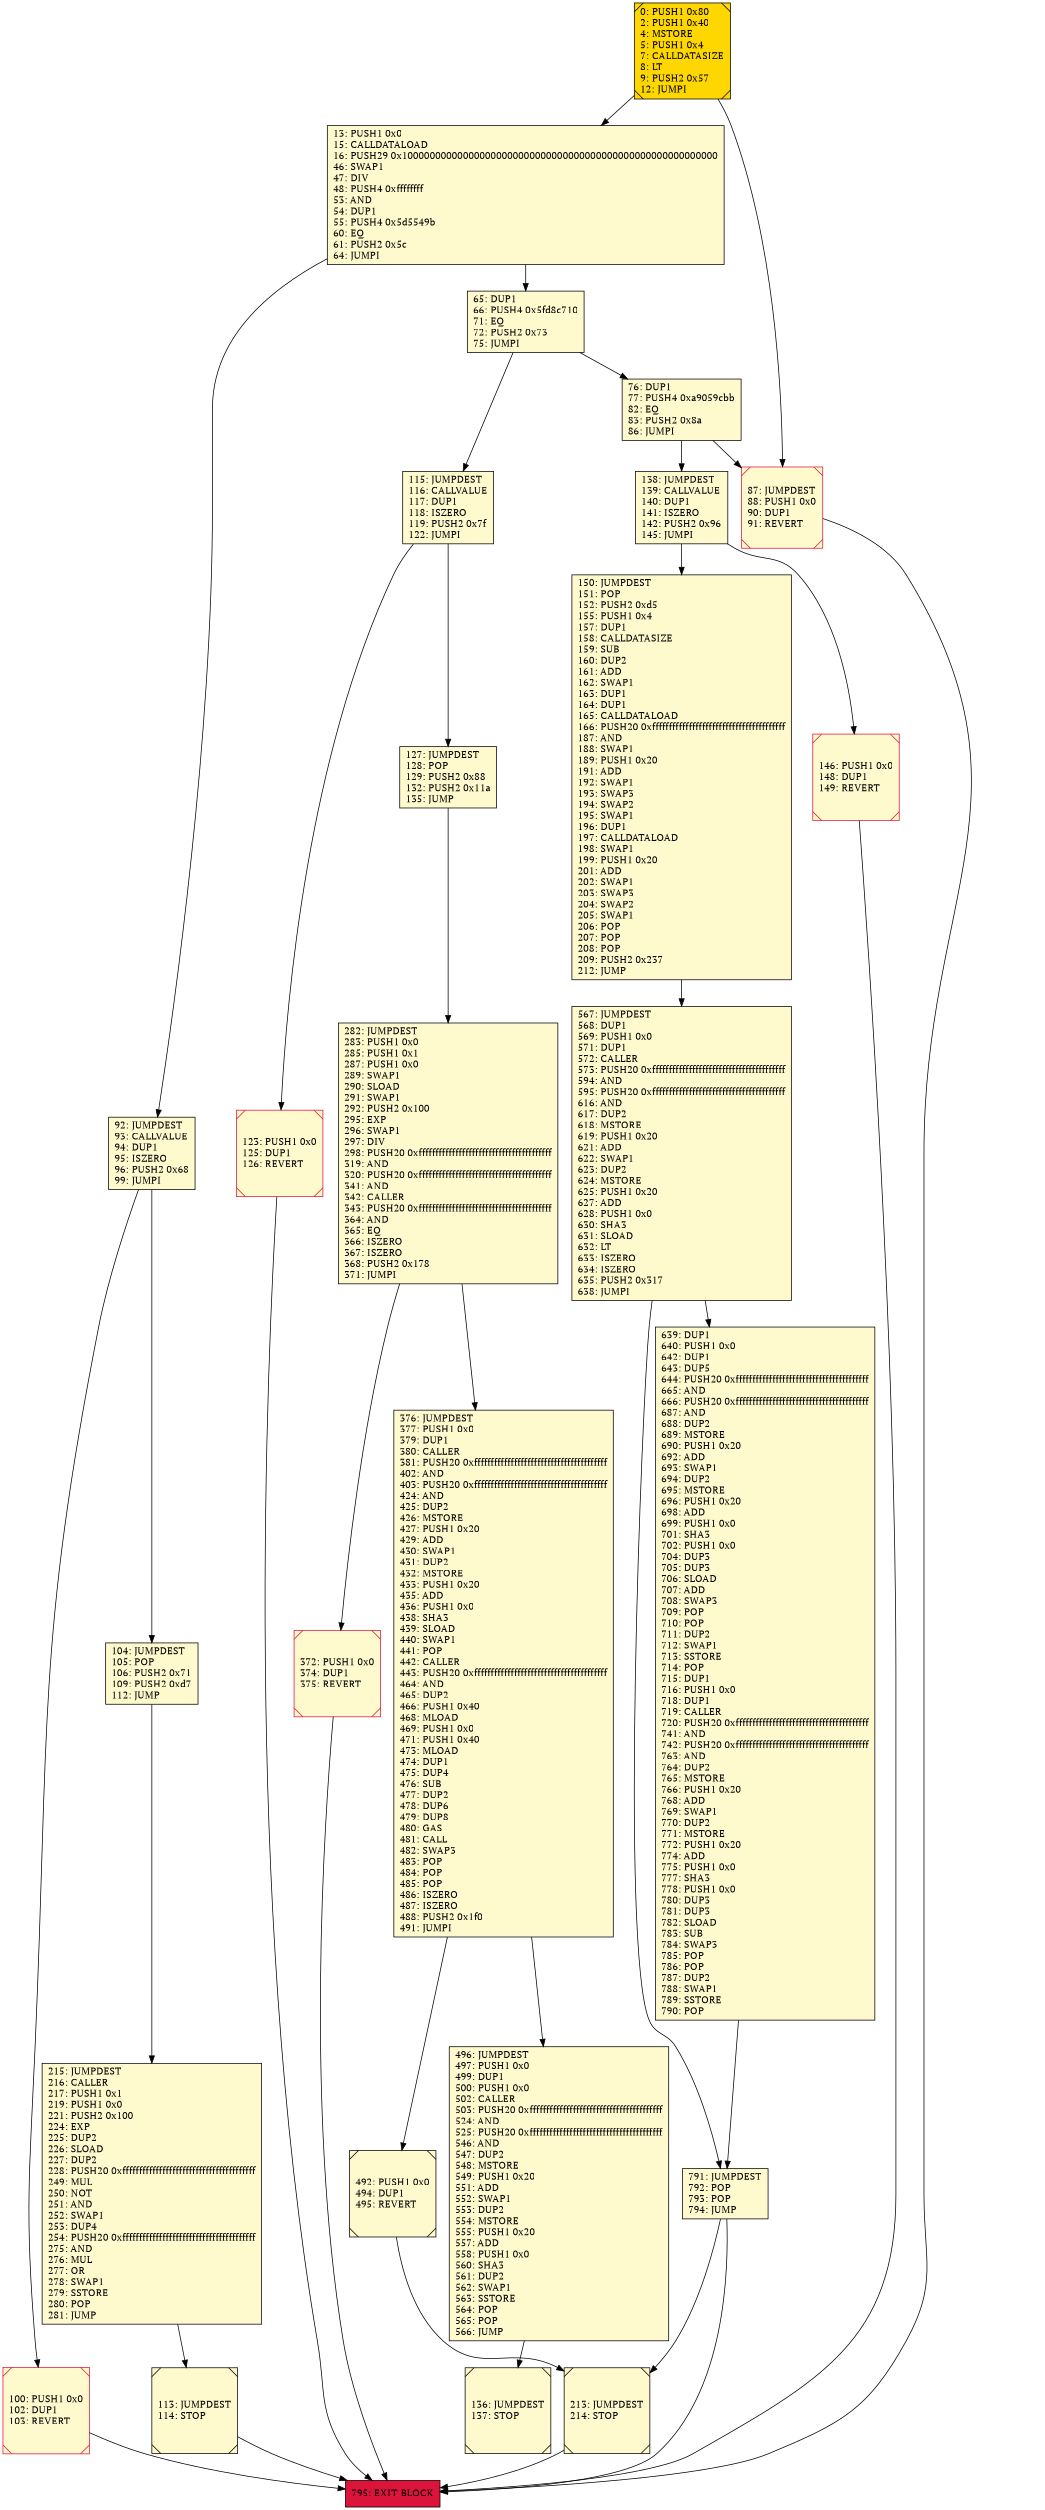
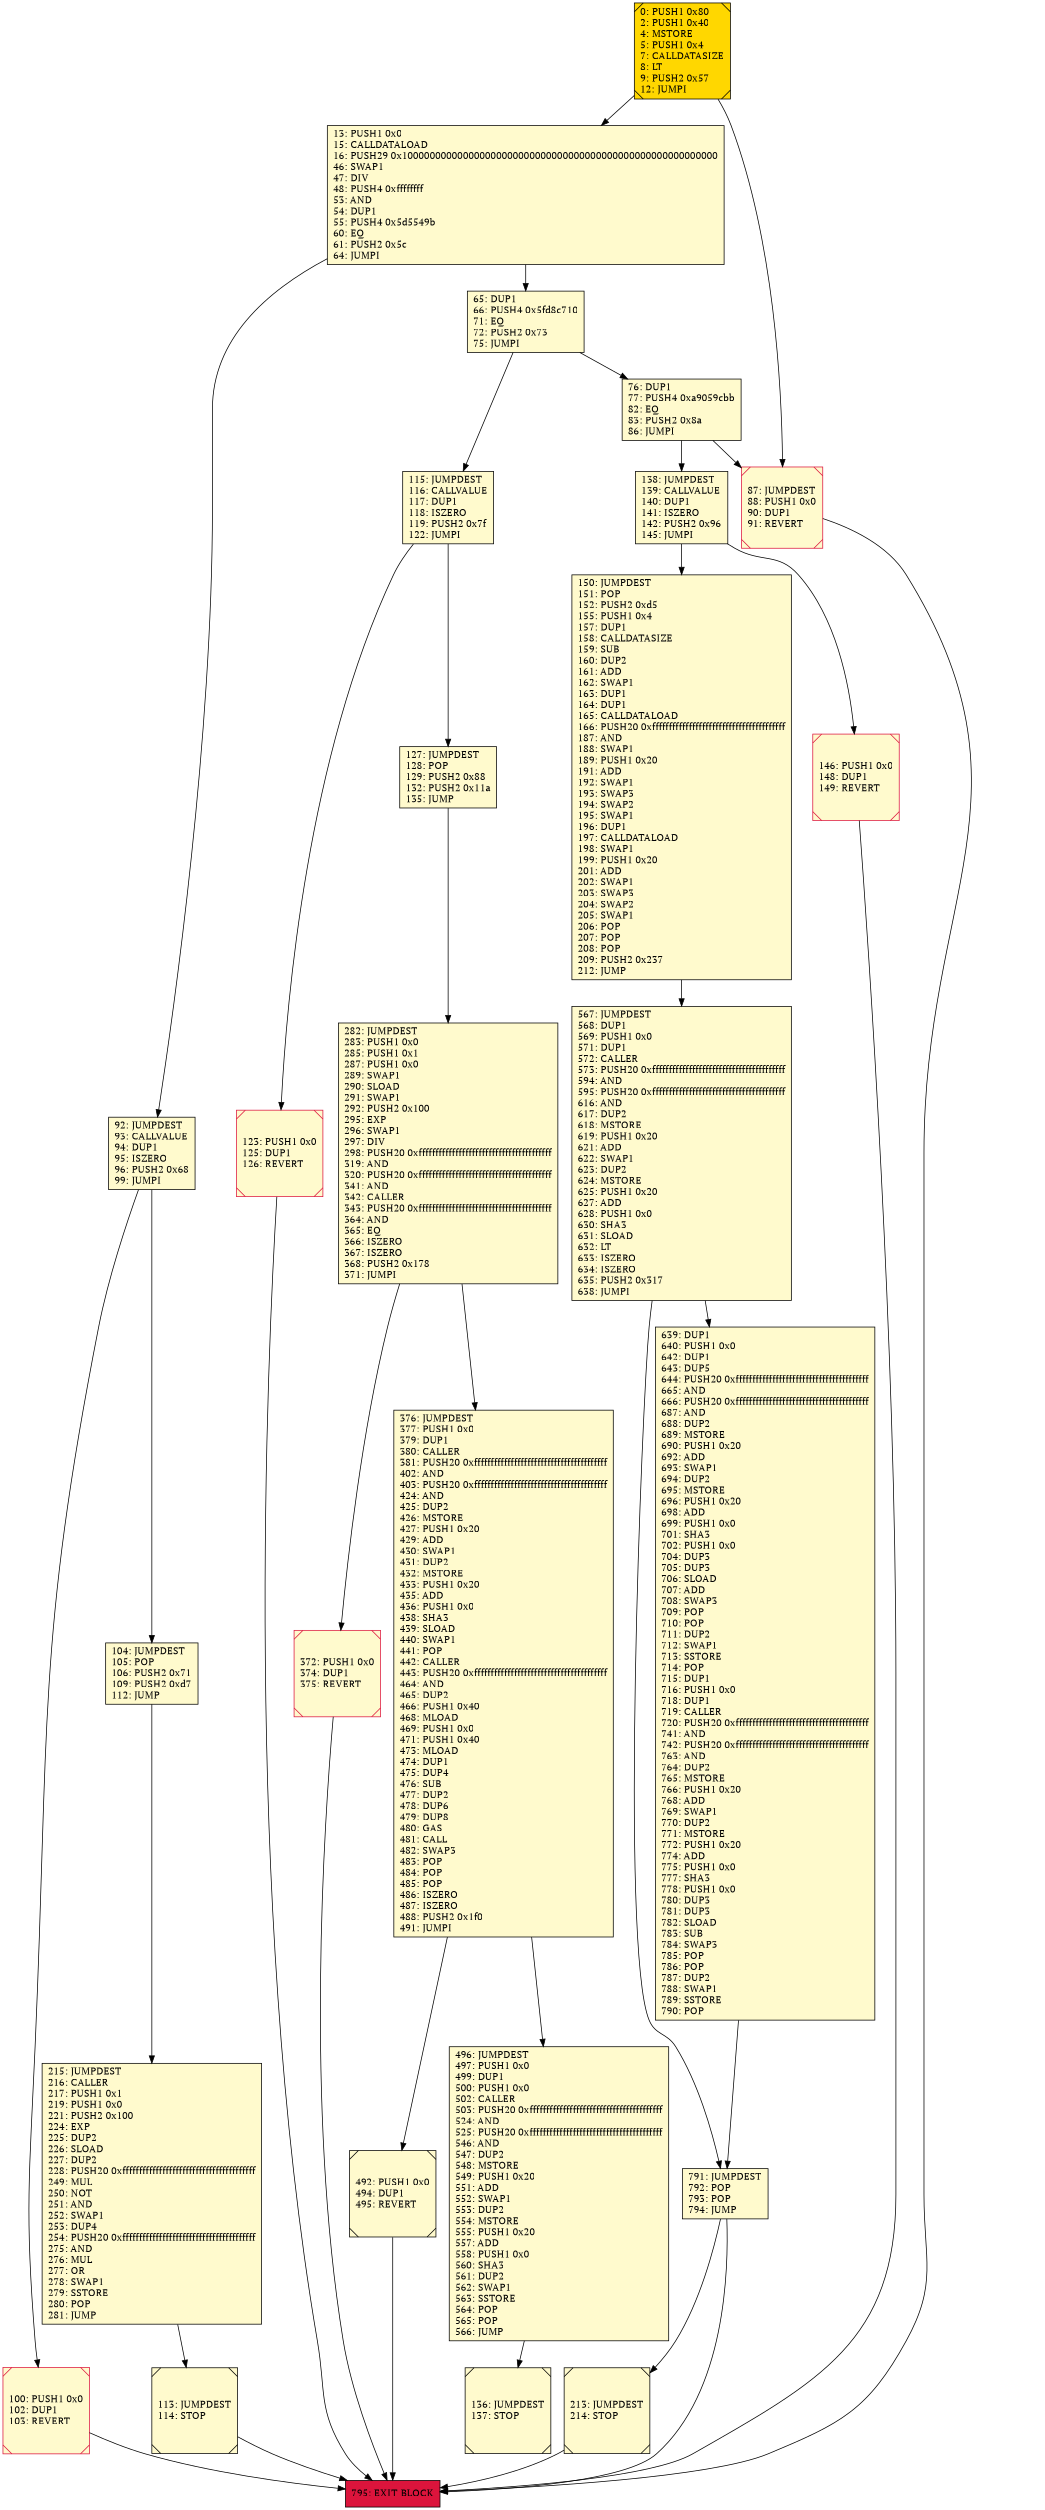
edge "492: PUSH1 0x0 494: DUP1 495: REVERT" -> "213: JUMPDEST 214: STOP": now "492: PUSH1 0x0 494: DUP1 495: REVERT" -> "795: EXIT BLOCK"
